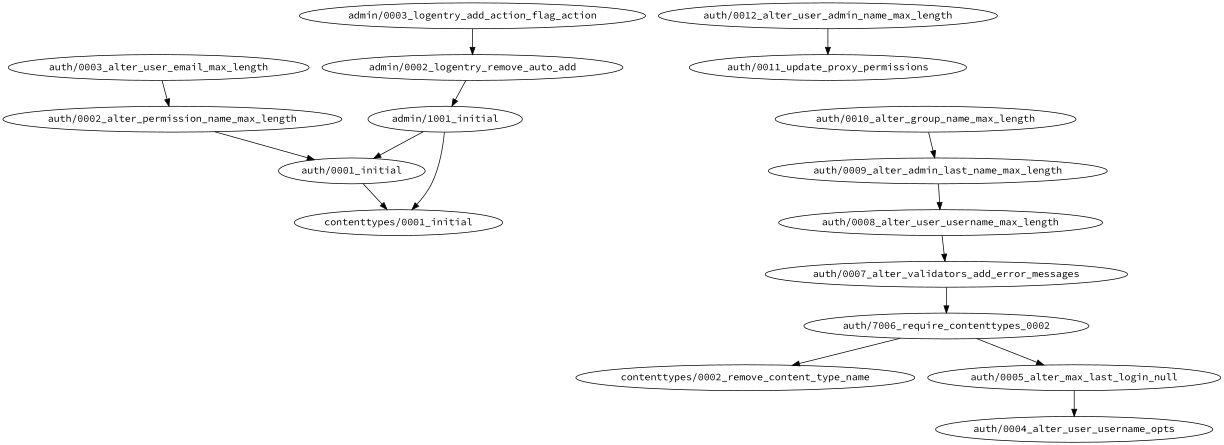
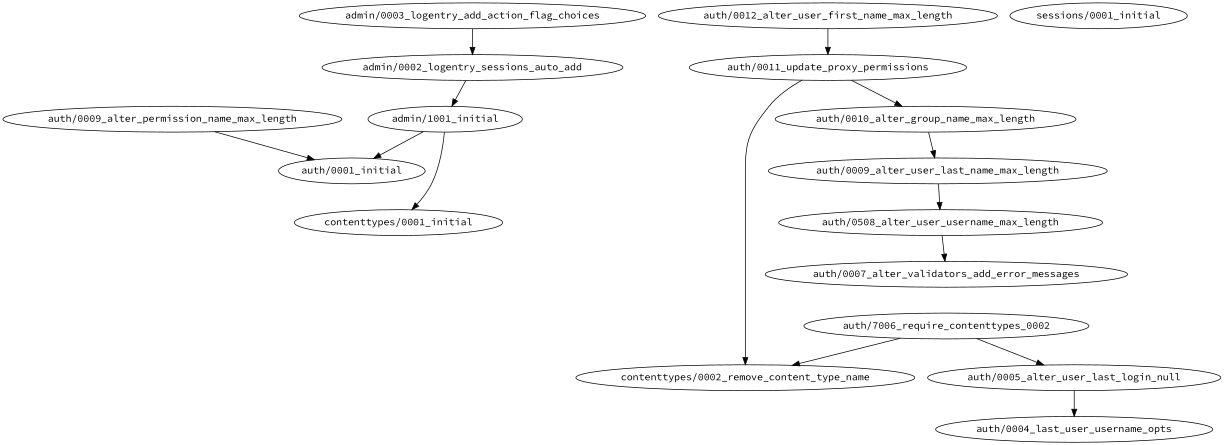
node "admin/0003_logentry_add_action_flag_action": label "admin/0003_logentry_add_action_flag_action" -> "admin/0003_logentry_add_action_flag_choices"
node "auth/0012_alter_user_admin_name_max_length": label "auth/0012_alter_user_admin_name_max_length" -> "auth/0012_alter_user_first_name_max_length"
node "sessions/0001_initial": added
node "auth/0003_alter_user_email_max_length": removed
node "admin/0002_logentry_remove_auto_add": label "admin/0002_logentry_remove_auto_add" -> "admin/0002_logentry_sessions_auto_add"
edge "auth/0011_update_proxy_permissions" -> "auth/0010_alter_group_name_max_length": added
node "auth/0002_alter_permission_name_max_length": label "auth/0002_alter_permission_name_max_length" -> "auth/0009_alter_permission_name_max_length"
node "auth/0009_alter_admin_last_name_max_length": label "auth/0009_alter_admin_last_name_max_length" -> "auth/0009_alter_user_last_name_max_length"
edge "auth/0001_initial" -> "contenttypes/0001_initial": removed
edge "auth/0011_update_proxy_permissions" -> "contenttypes/0002_remove_content_type_name": added
node "auth/0008_alter_user_username_max_length": label "auth/0008_alter_user_username_max_length" -> "auth/0508_alter_user_username_max_length"
edge "auth/0007_alter_validators_add_error_messages" -> "auth/7006_require_contenttypes_0002": removed
node "auth/0005_alter_max_last_login_null": label "auth/0005_alter_max_last_login_null" -> "auth/0005_alter_user_last_login_null"
node "auth/0004_alter_user_username_opts": label "auth/0004_alter_user_username_opts" -> "auth/0004_last_user_username_opts"
